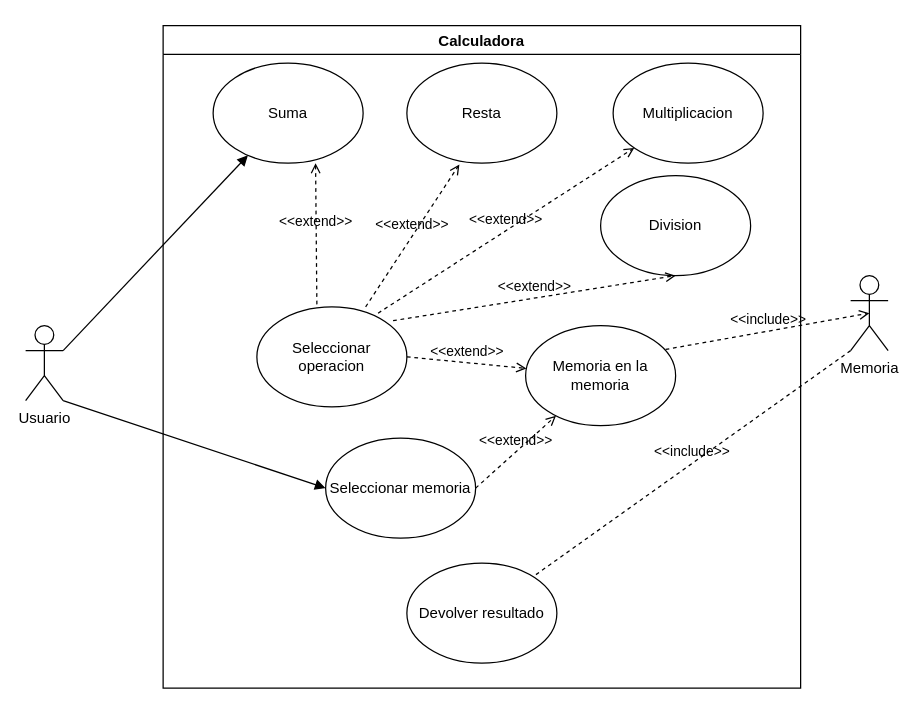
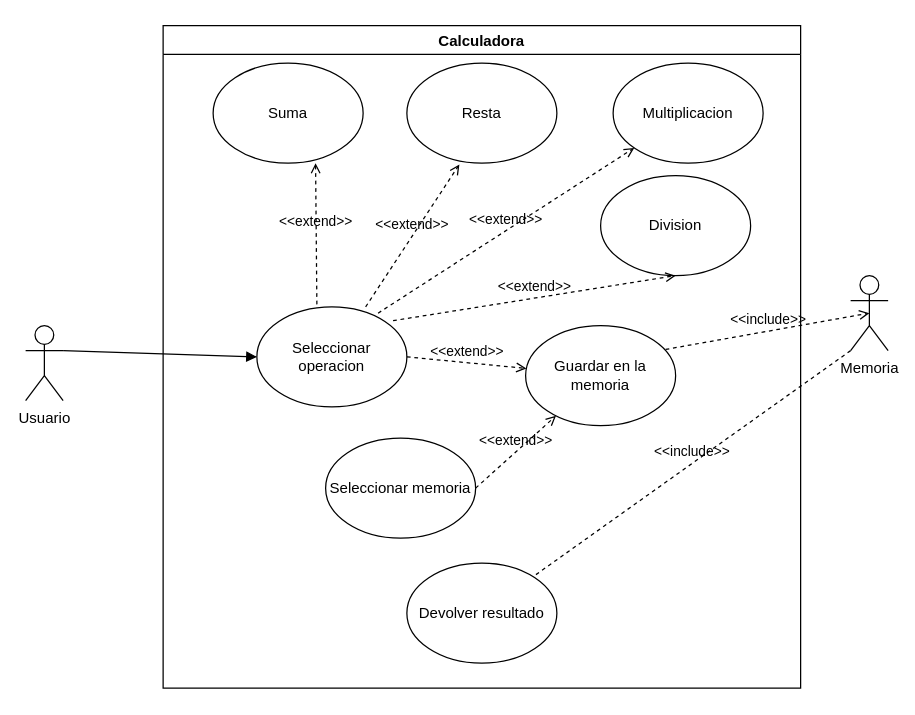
edge "Usuario" -> "Suma": now "Usuario" -> "Seleccionar operacion"
node "Memoria en la memoria": label "Memoria en la memoria" -> "Guardar en la memoria"
edge "Usuario" -> "Seleccionar memoria": removed
